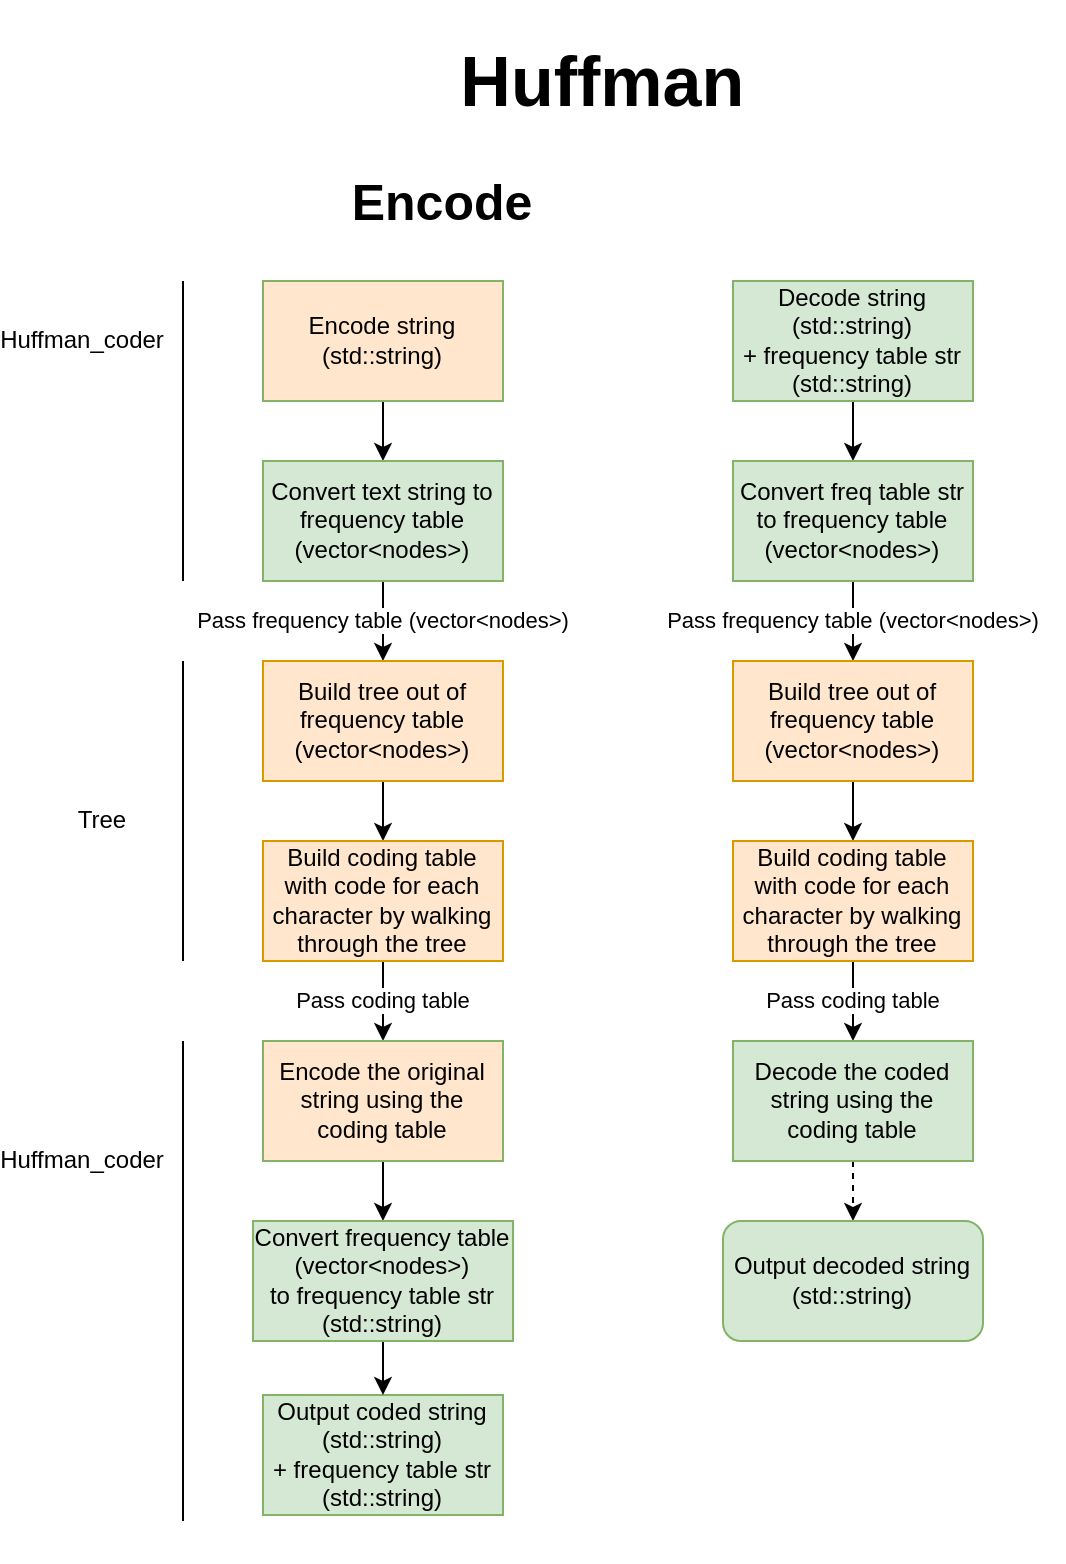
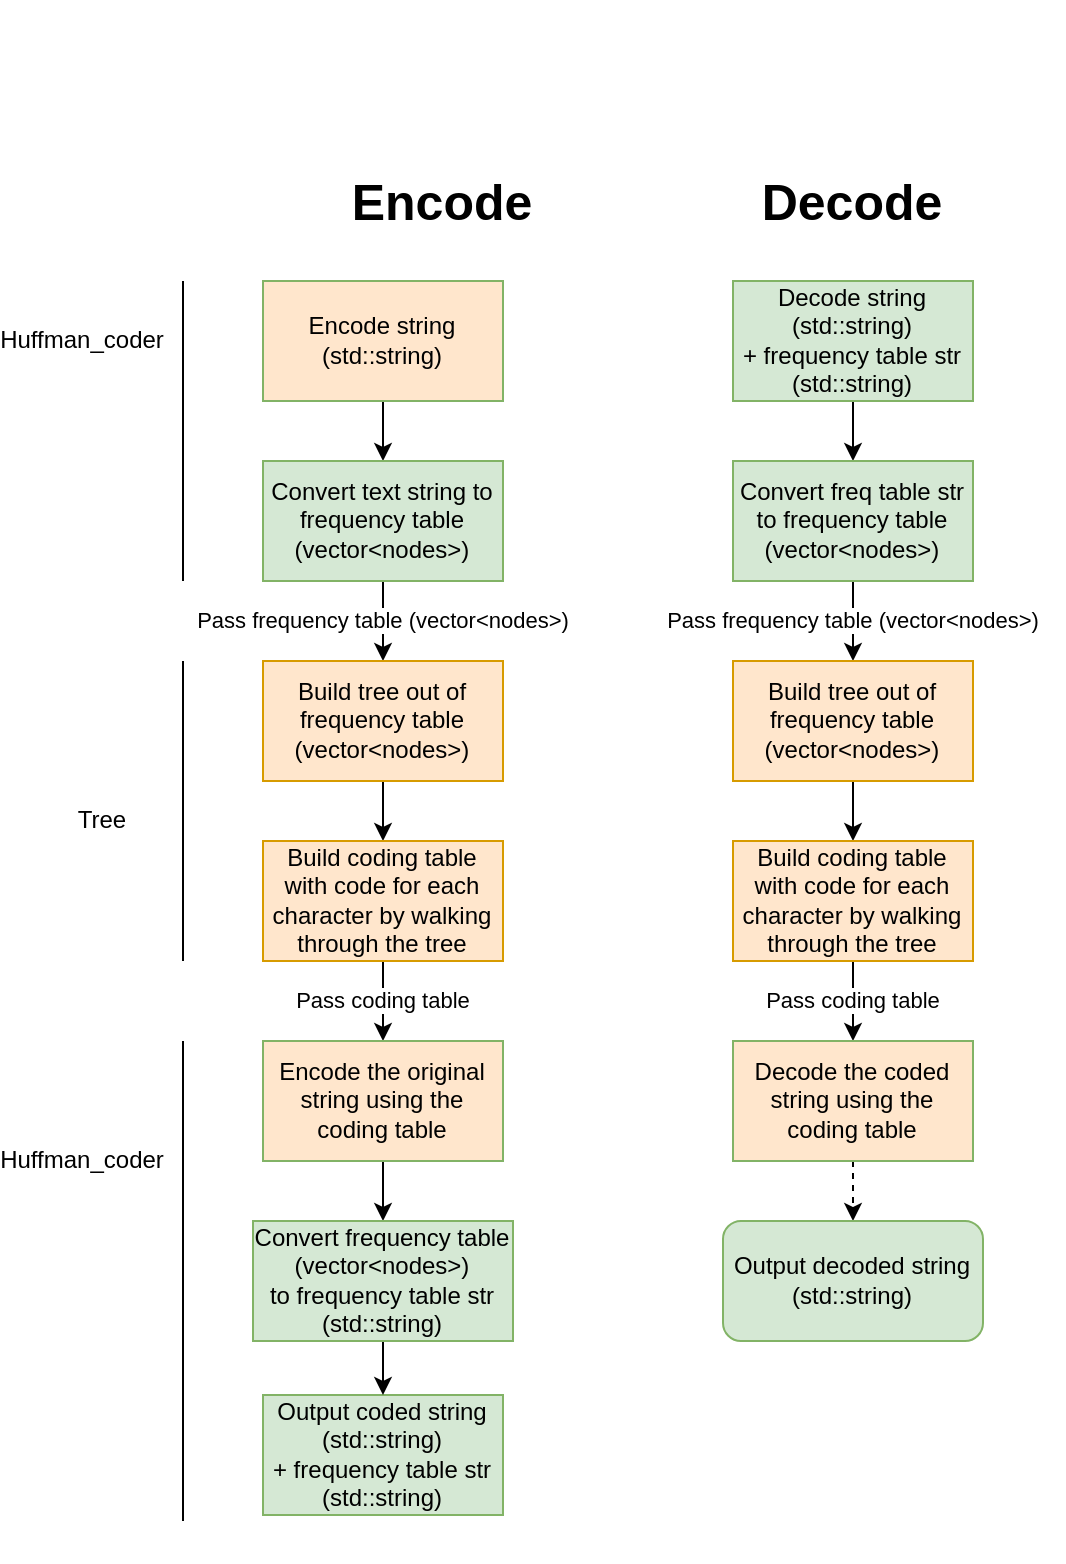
node "Huffman": removed
node "Decode": added
node "Decode the coded string using the coding table": fillcolor #d5e8d4 -> #ffe6cc
